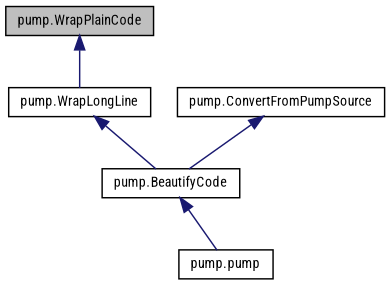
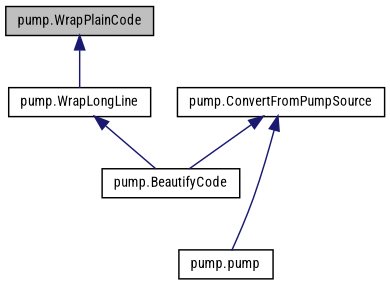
edge "pump.pump" -> "pump.BeautifyCode": now "pump.pump" -> "pump.ConvertFromPumpSource"
